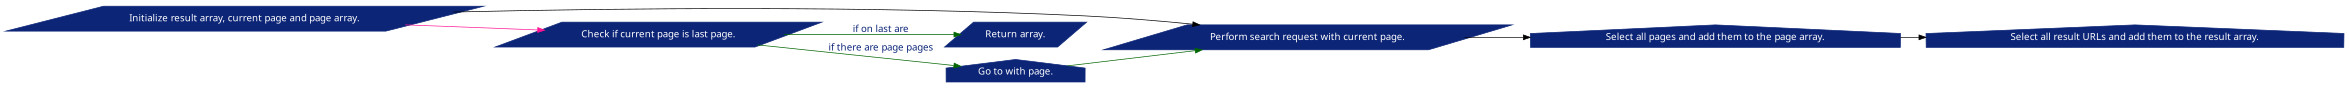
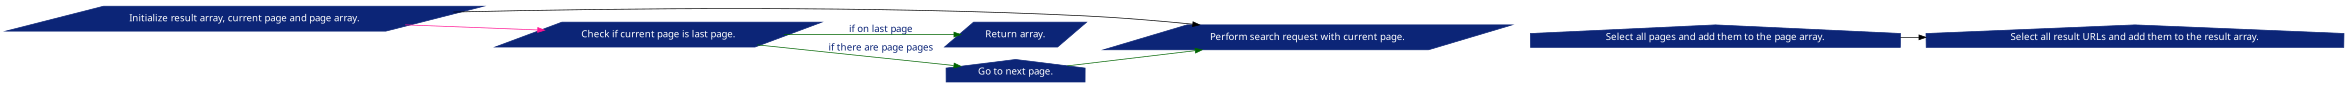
edge "Check if current page is last page." -> "Return array.": label "if on last are" -> "if on last page"
edge "Perform search request with current page." -> "Select all pages and add them to the page array.": removed
node "Go to with page.": label "Go to with page." -> "Go to next page."
